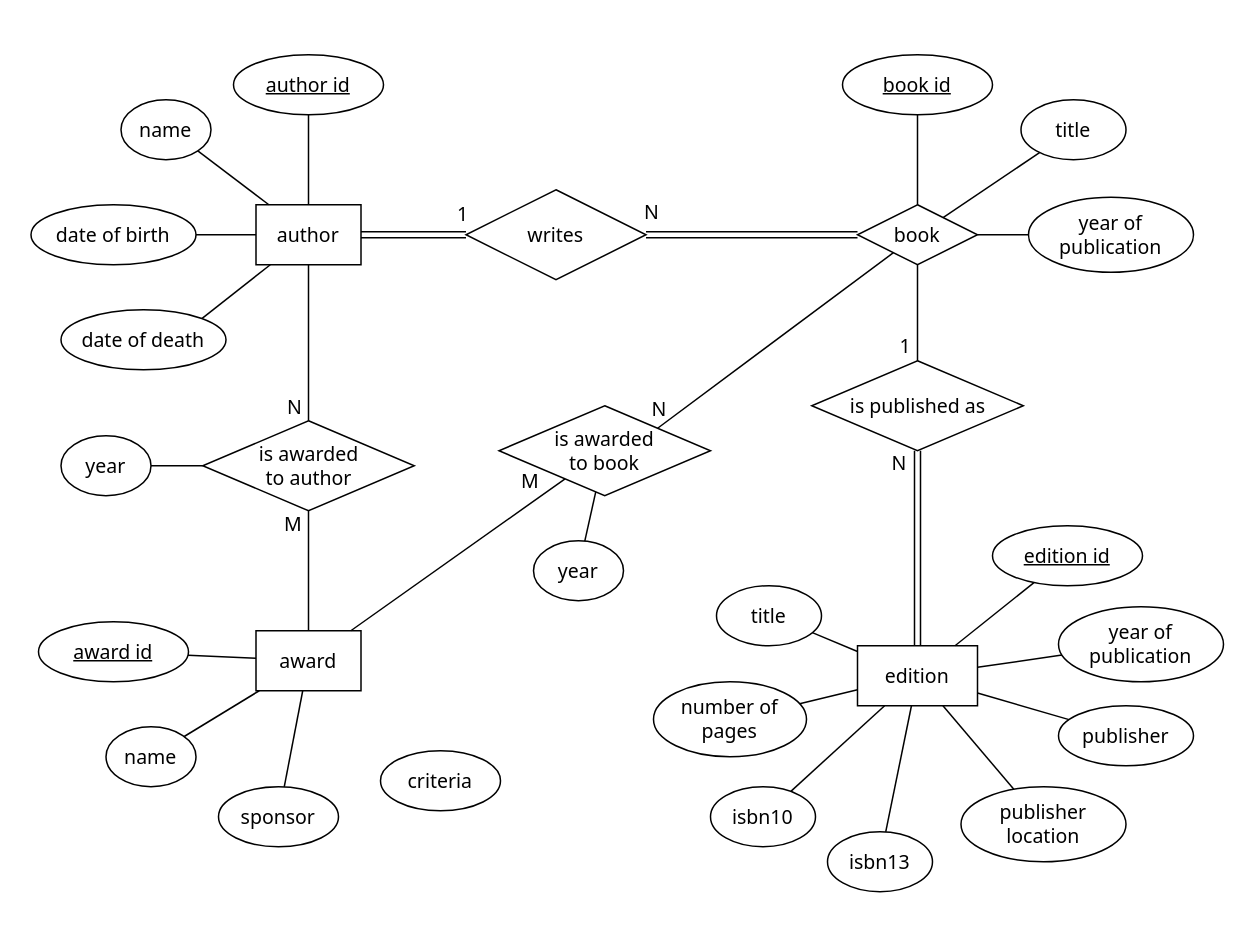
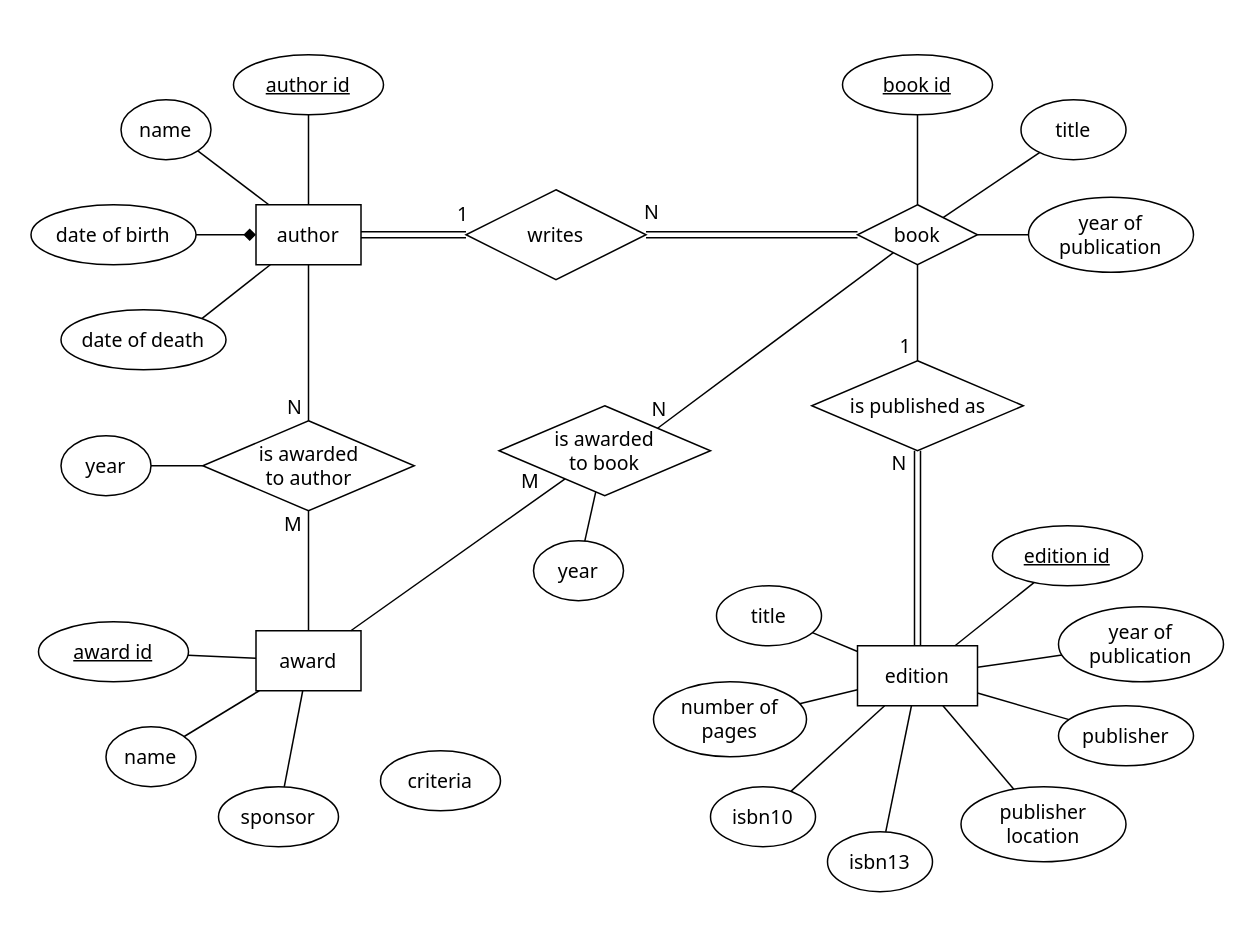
edge "date of birth" -- "author": arrowhead none -> diamond
